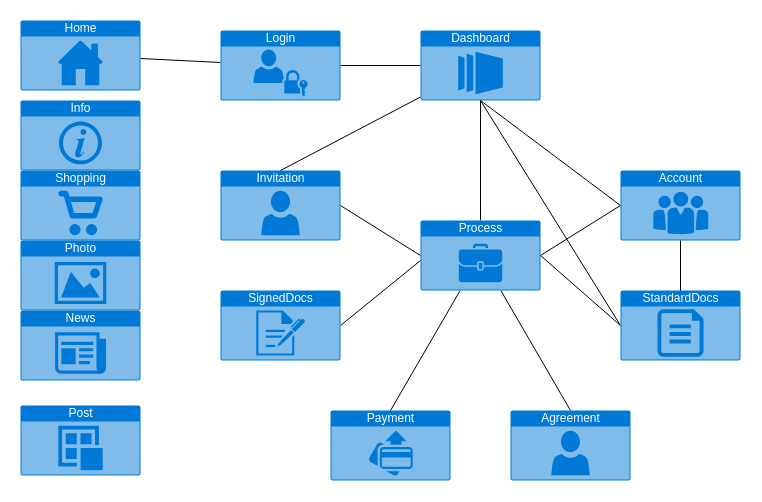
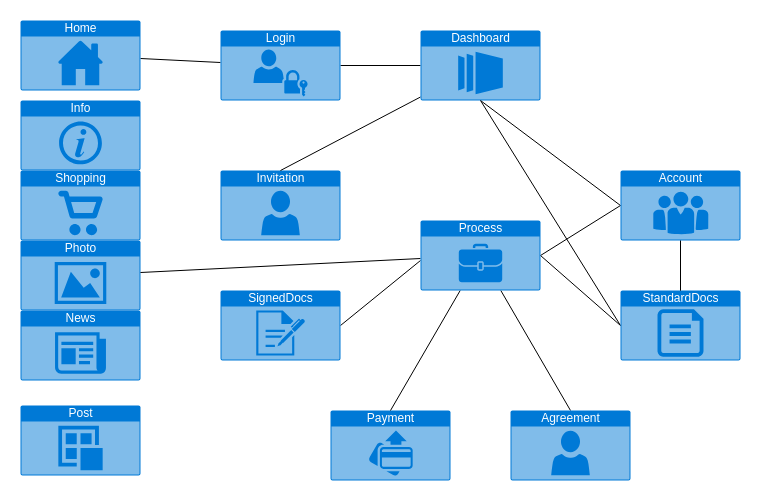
edge "Dashboard" -- "Process": now "Photo" -- "Process"
edge "Invitation" -- "Process": removed
